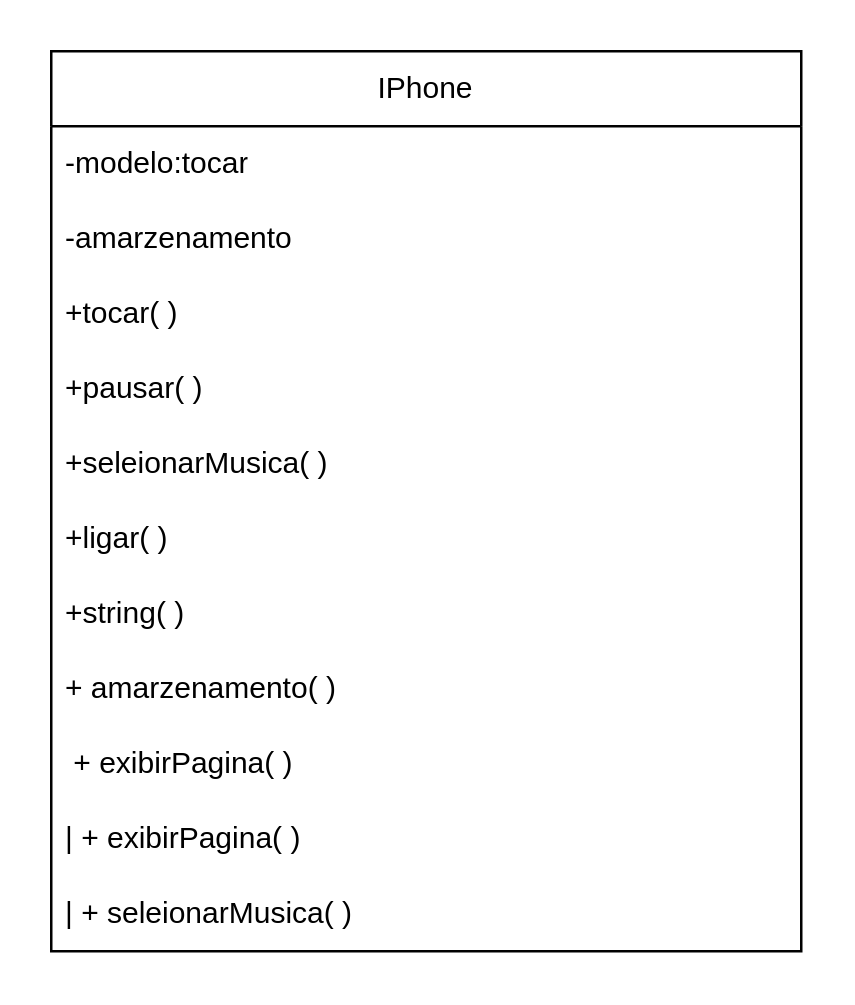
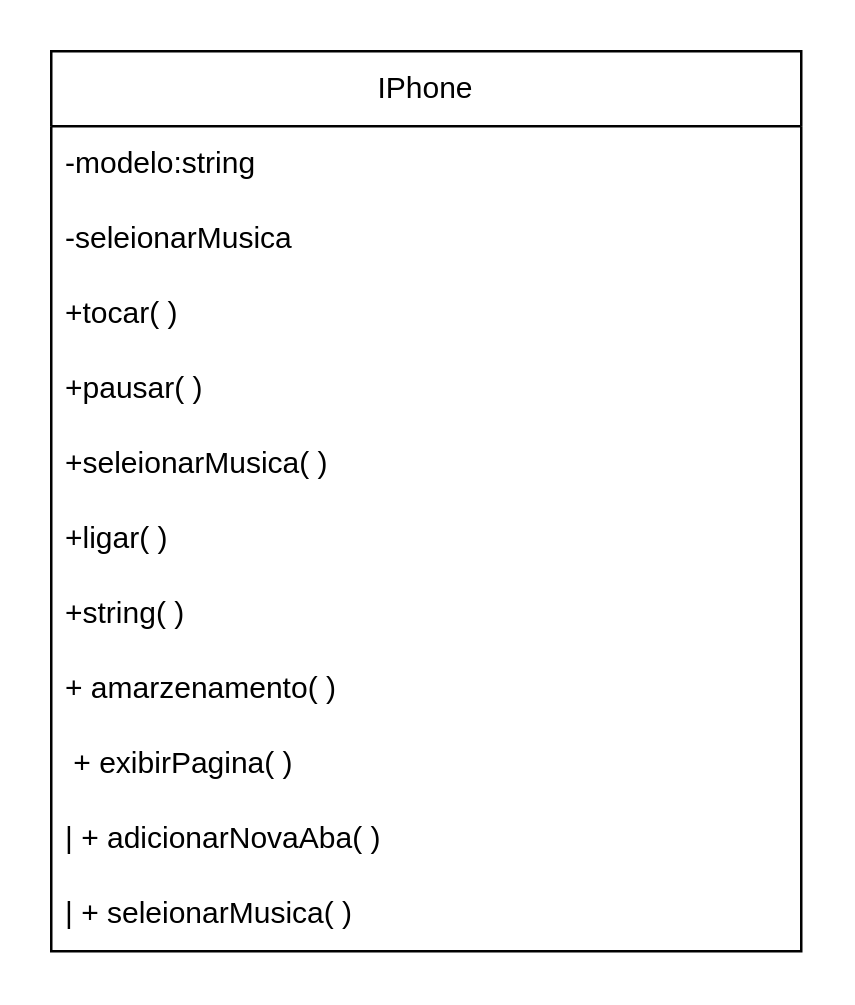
node "-modelo:tocar": label "-modelo:tocar" -> "-modelo:string"
node "-amarzenamento": label "-amarzenamento" -> "-seleionarMusica"
node "| + exibirPagina( )": label "| + exibirPagina( )" -> "| + adicionarNovaAba( )"
